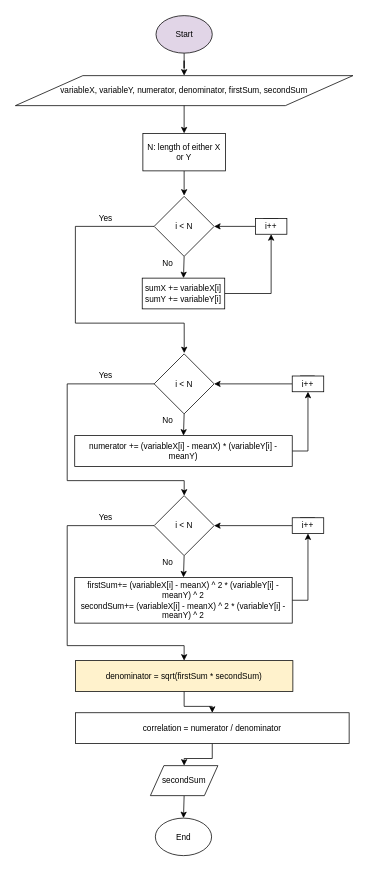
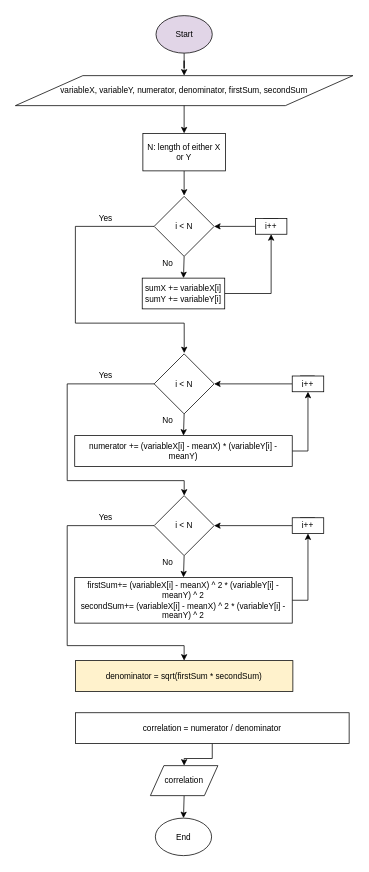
edge "denominator = sqrt(firstSum * secondSum)" -> "correlation = numerator / denominator": removed
node "secondSum": label "secondSum" -> "correlation"
